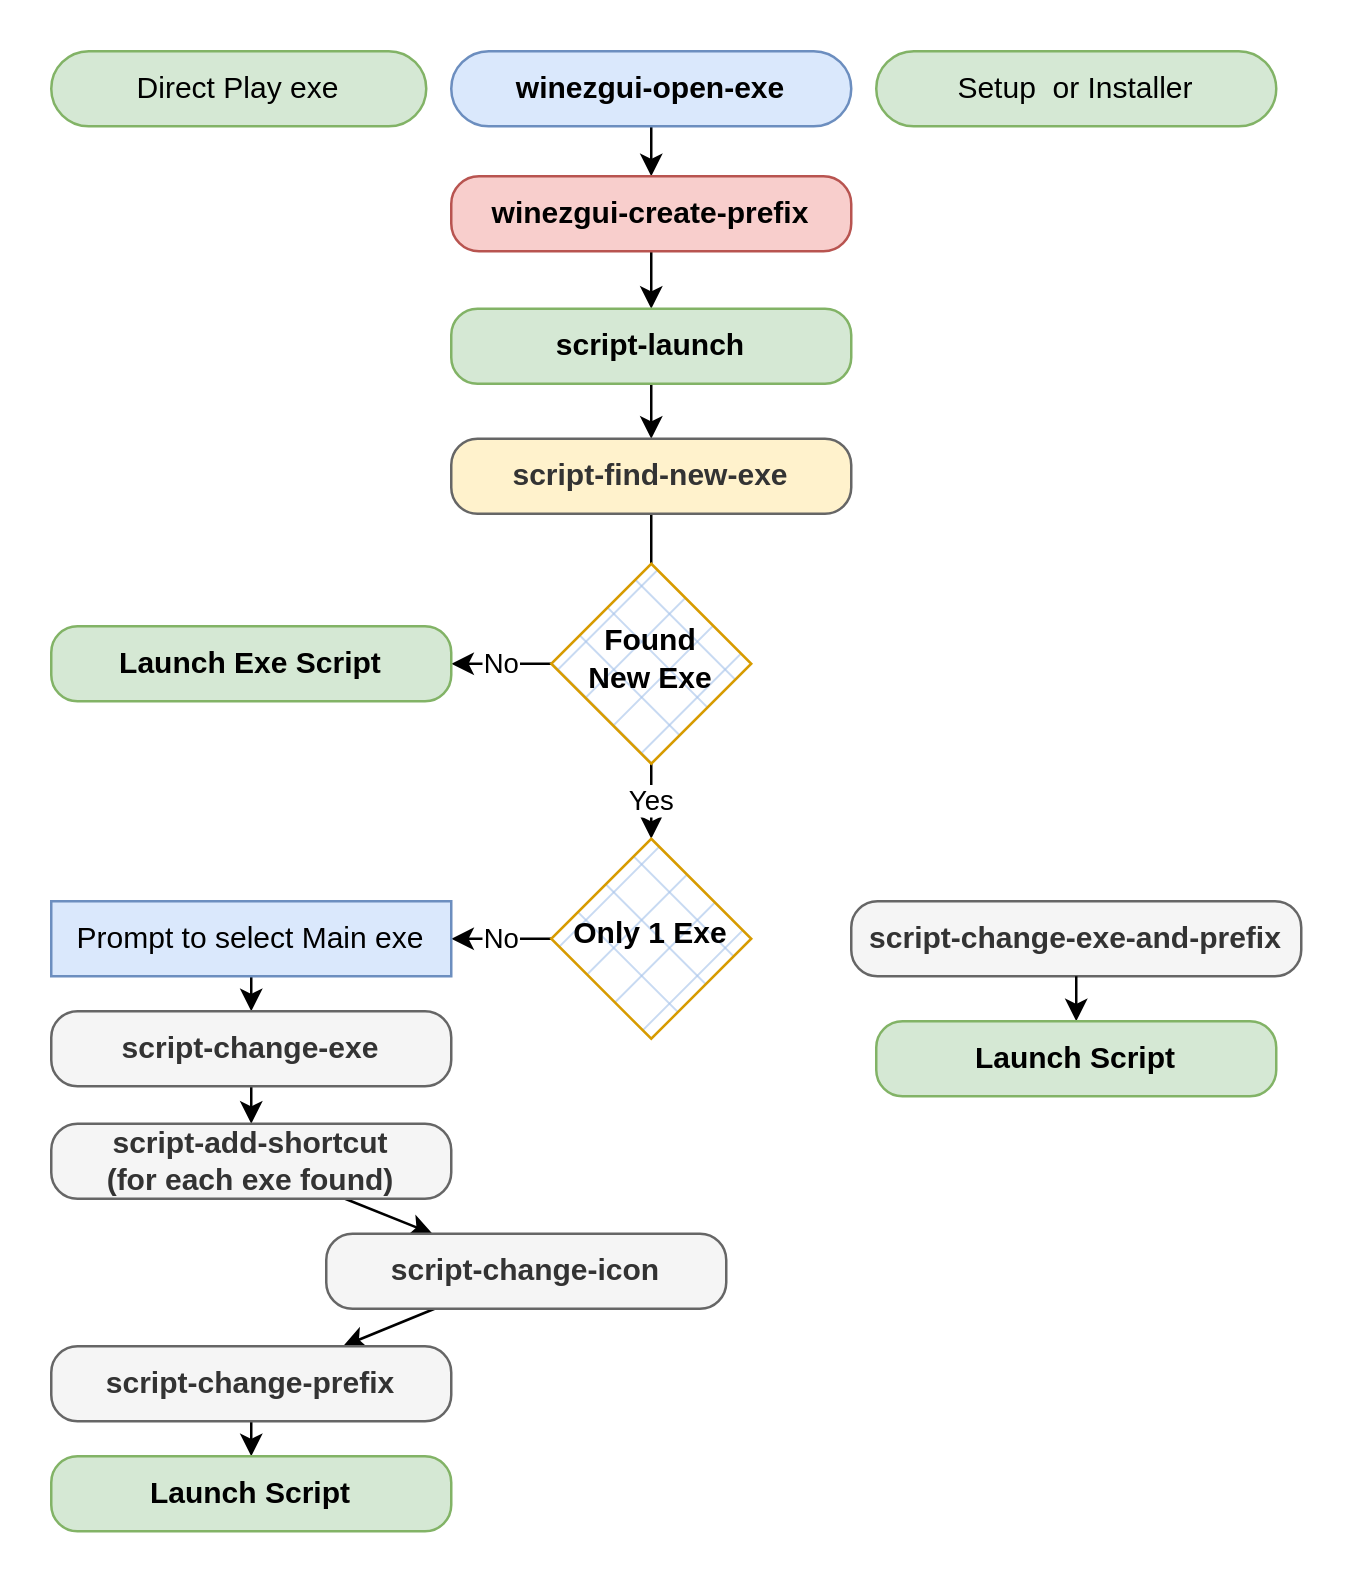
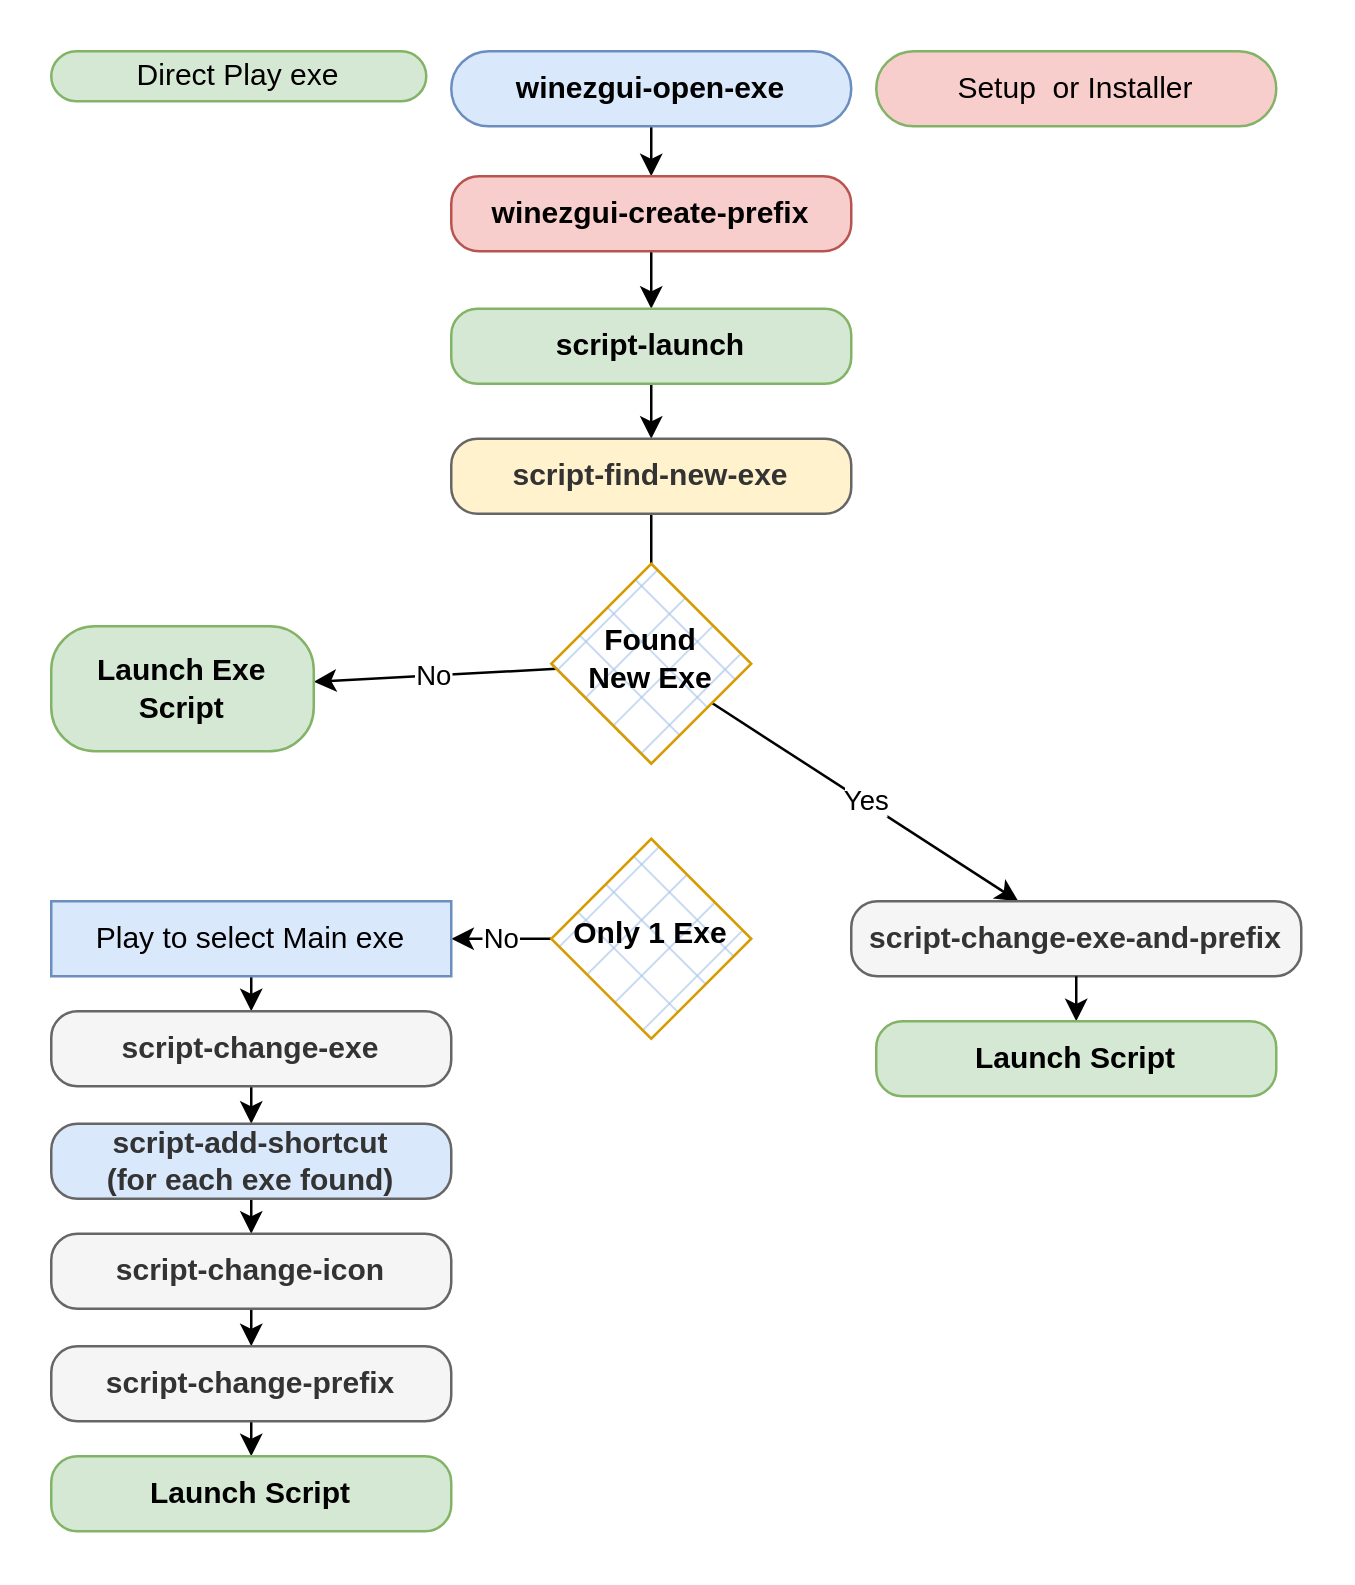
node "Direct Play exe": size 375x75 -> 375x50
node "Setup or Installer": fillcolor #d5e8d4 -> #f8cecc
node "Launch Exe Script": size 400x75 -> 263x125
edge "Found New Exe" -> "Only 1 Exe": now "Found New Exe" -> "script-change-exe-and-prefix"
node "Prompt to select Main exe": label "Prompt to select Main exe" -> "Play to select Main exe"
node "script-add-shortcut (for each exe found)": fillcolor #f5f5f5 -> #dae8fc
node "script-change-icon": moved (526, 1271) -> (251, 1271)
